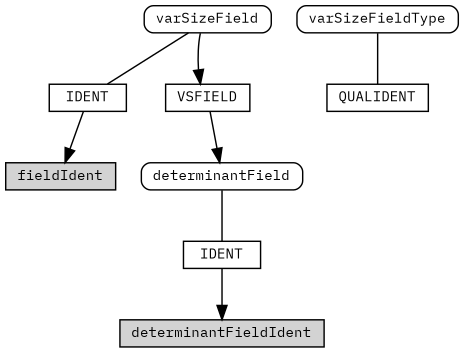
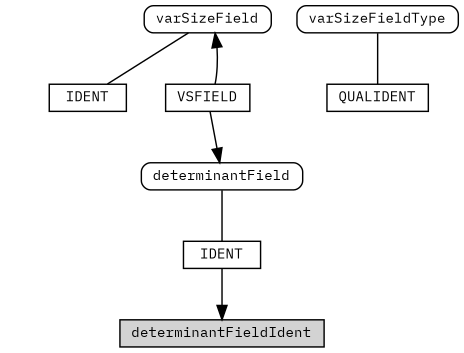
edge "varSizeField" -> "VSFIELD": reversed
node "fieldIdent": removed
